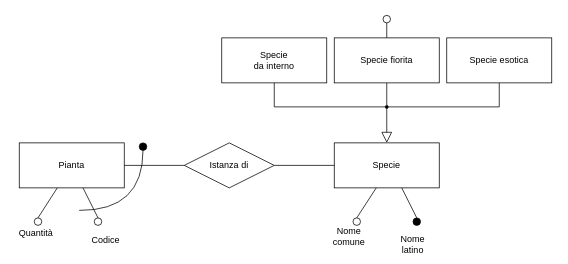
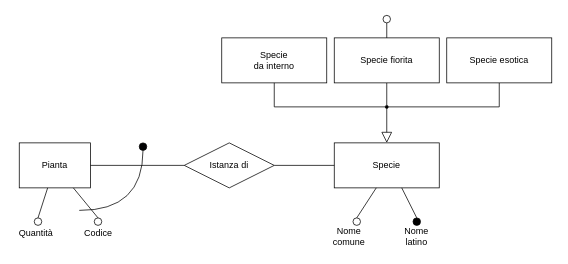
node "Pianta": size 105x45 -> 71x45
node "Codice": moved (105, 240) -> (98, 233)
node "Nome latino": moved (413, 244) -> (417, 237)
